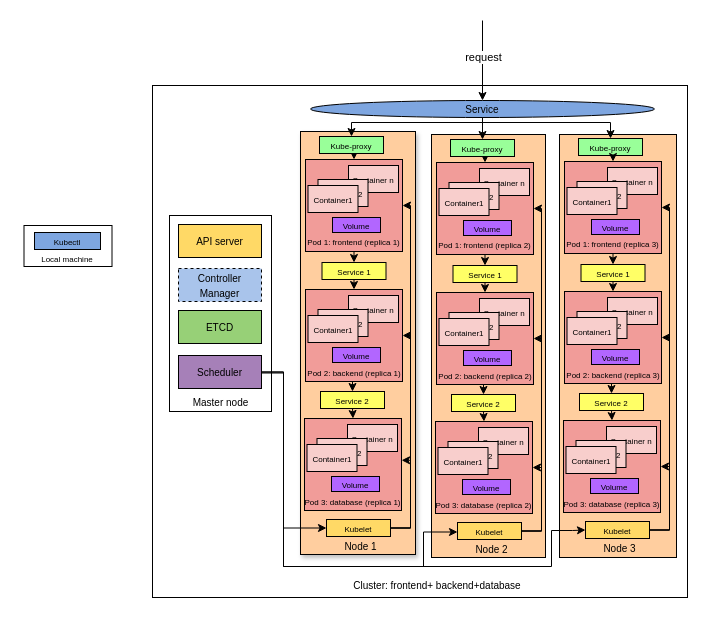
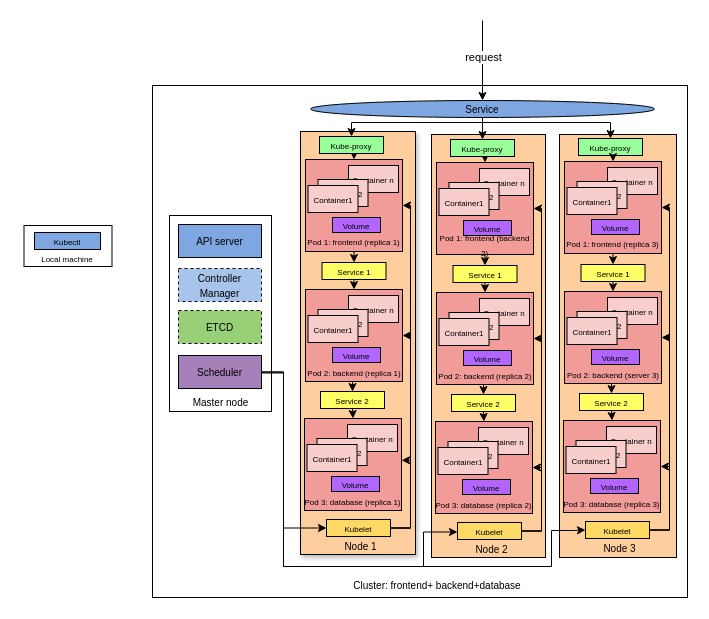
node "API server": fillcolor #ffd966 -> #7ea6e0
node "Pod 1: frontend (replica 2)": label "Pod 1: frontend (replica 2)" -> "Pod 1: frontend (backend 2)"
node "ETCD": style solid -> dashed
node "Pod 2: backend (replica 3)": label "Pod 2: backend (replica 3)" -> "Pod 2: backend (server 3)"
